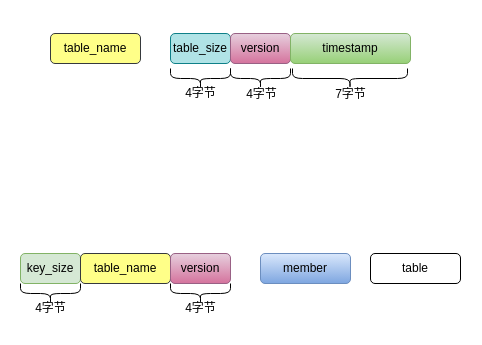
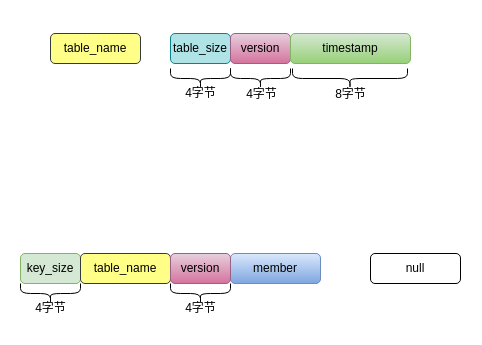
node "7字节": label "7字节" -> "8字节"
node "member": moved (306, 269) -> (276, 269)
node "table": label "table" -> "null"
